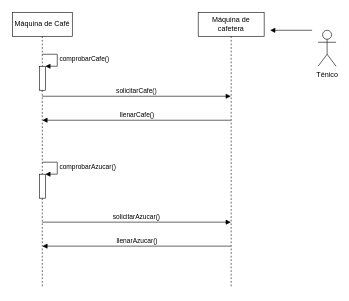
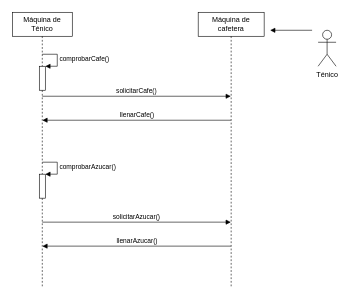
node "Máquina de Café": label "Máquina de Café" -> "Máquina de Ténico"
